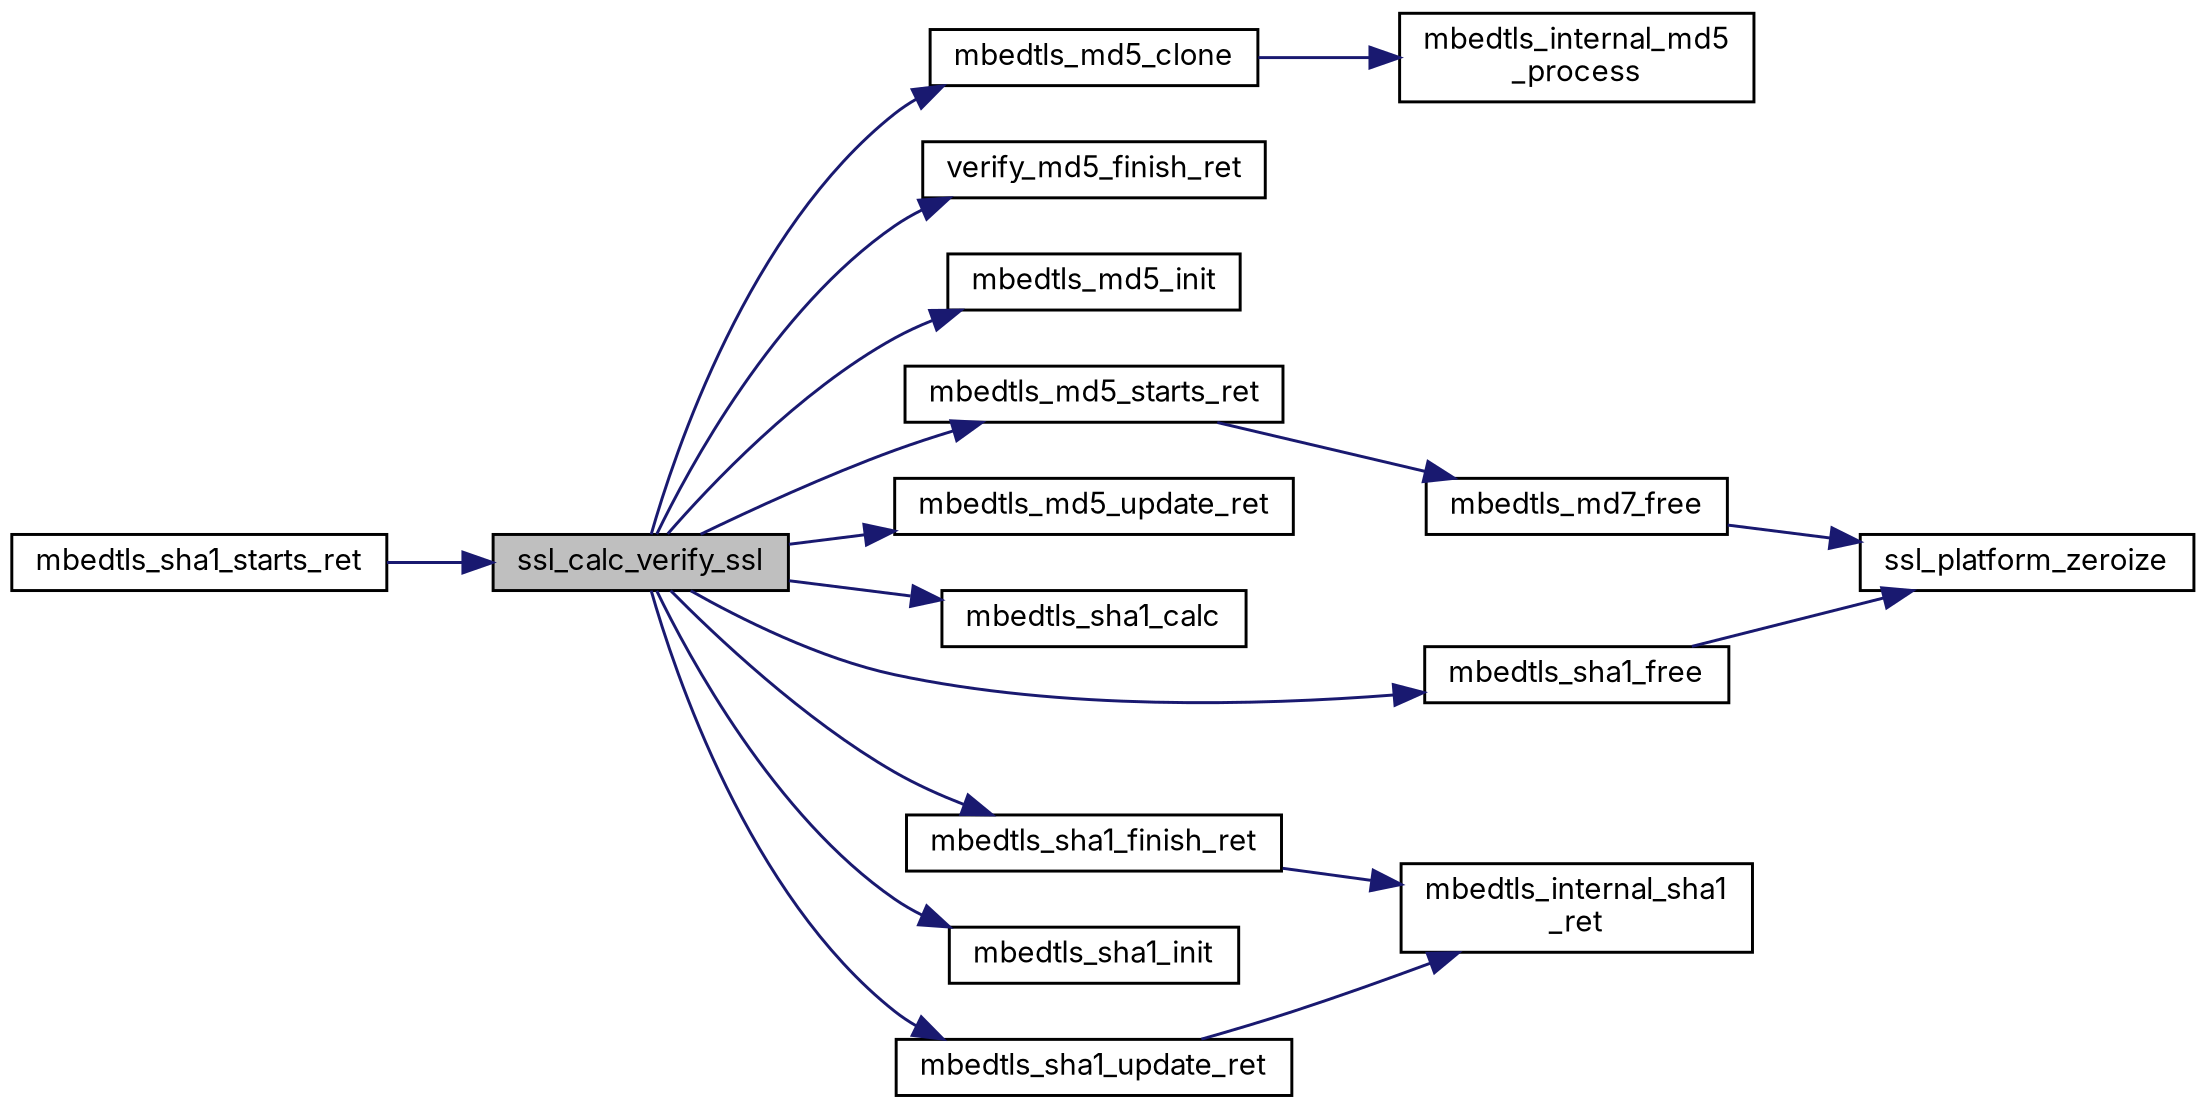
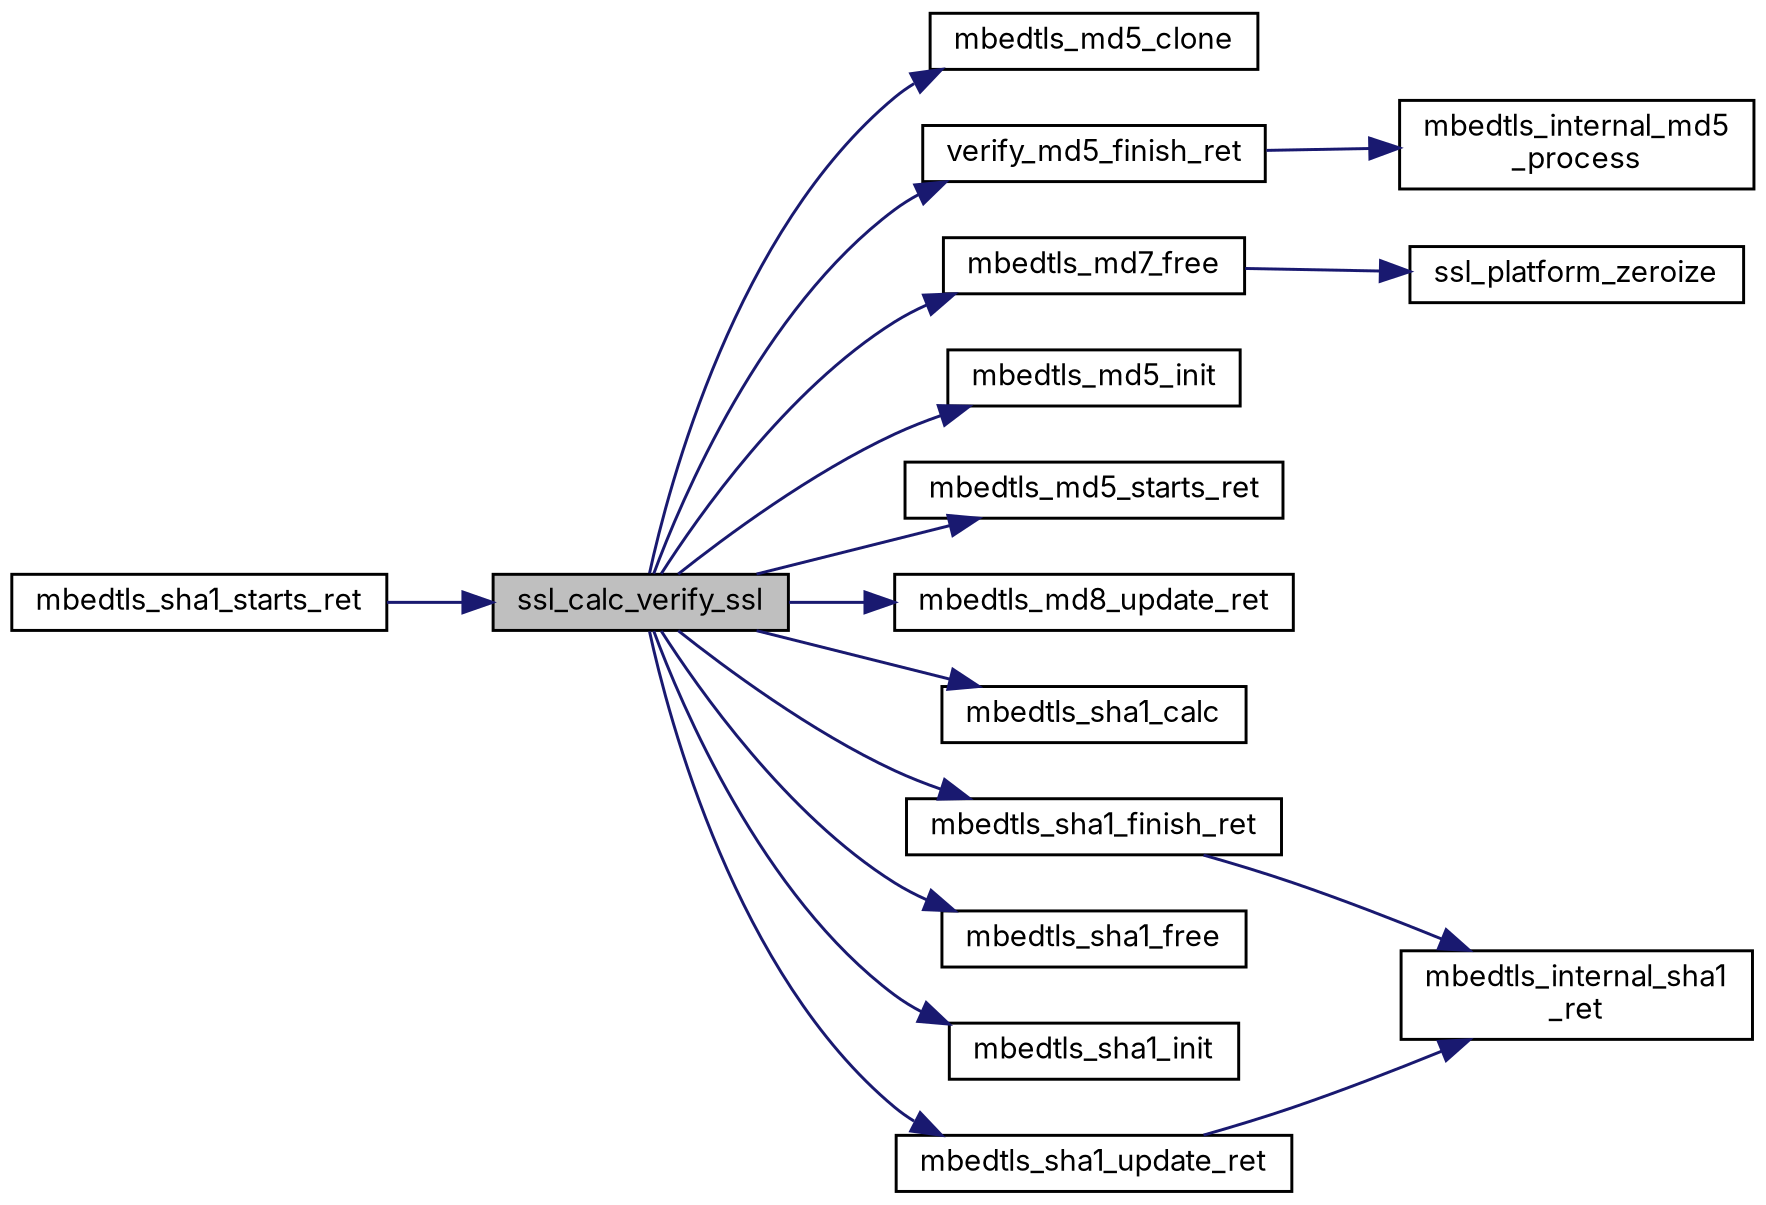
edge "mbedtls_md5_clone" -> "mbedtls_internal_md5 _process": now "verify_md5_finish_ret" -> "mbedtls_internal_md5 _process"
edge "mbedtls_md5_starts_ret" -> "mbedtls_md7_free": now "ssl_calc_verify_ssl" -> "mbedtls_md7_free"
node "mbedtls_md5_update_ret": label "mbedtls_md5_update_ret" -> "mbedtls_md8_update_ret"
edge "mbedtls_sha1_free" -> "ssl_platform_zeroize": removed
